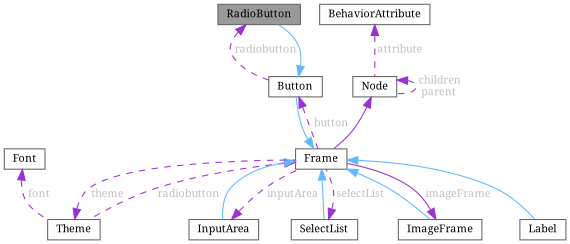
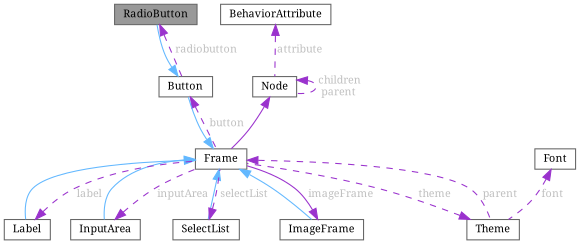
edge "Frame" -> "Label": added, label "label"
edge "Theme" -> "Frame": label " radiobutton" -> " parent"
